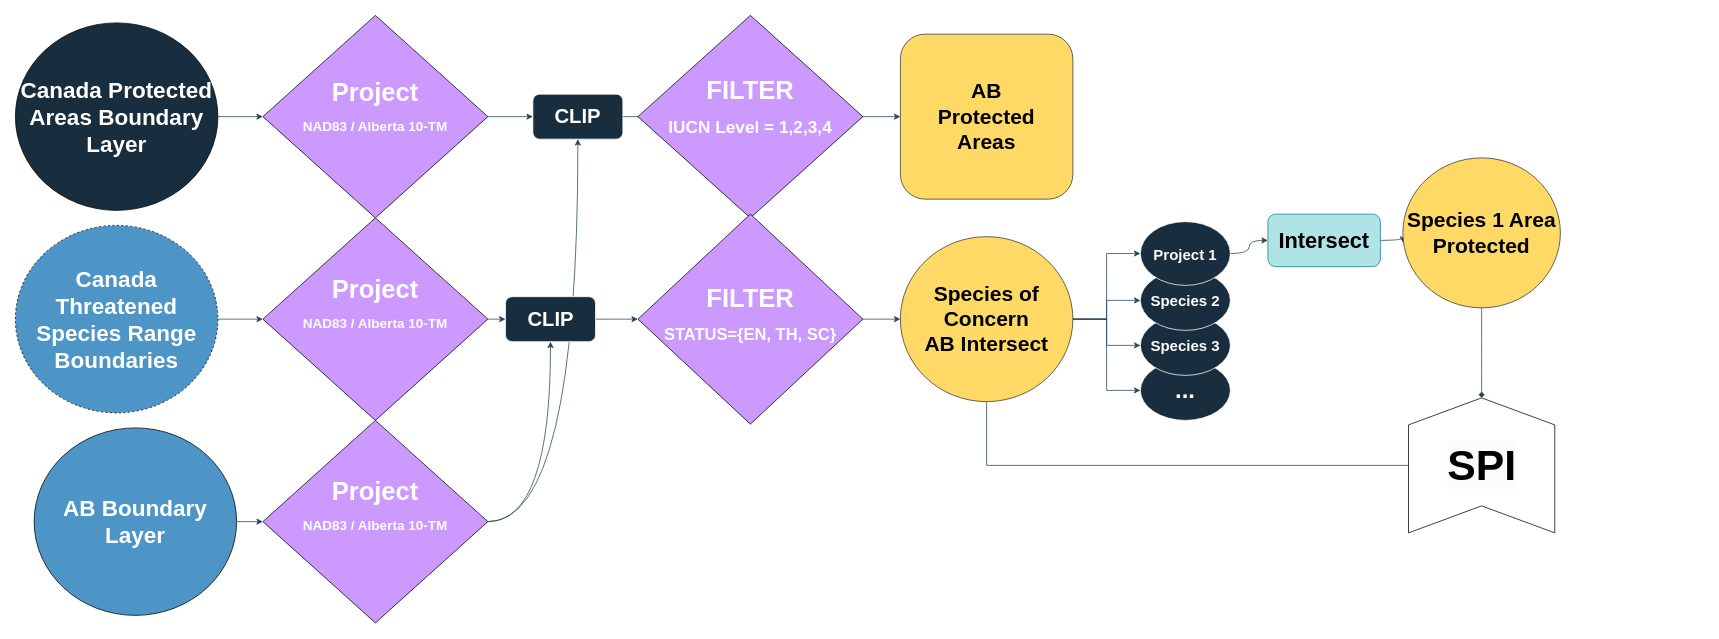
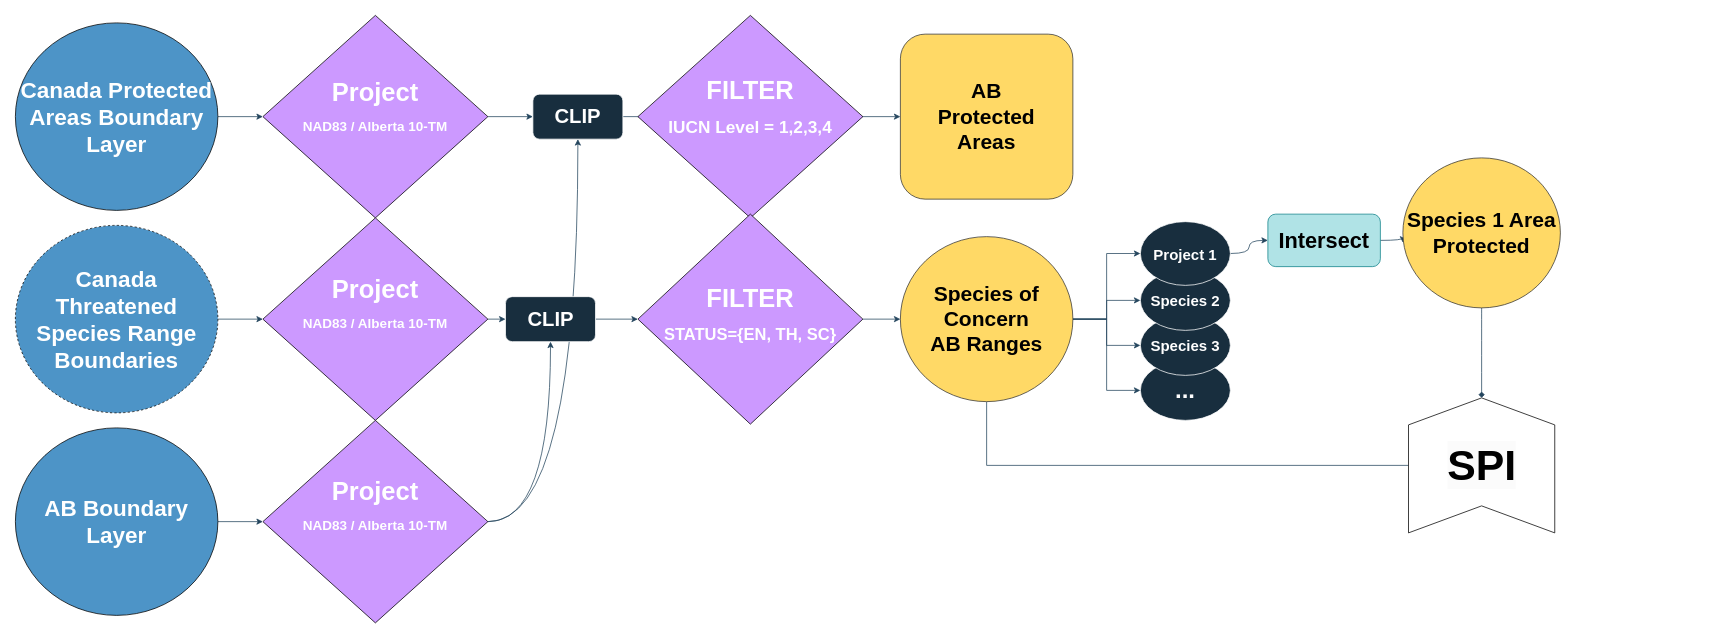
node "Canada Protected Areas Boundary Layer": fillcolor #182e3e -> #4d94c7
node "Species of Concern AB Intersect": label "Species of Concern AB Intersect" -> "Species of Concern AB Ranges"
node "AB Boundary Layer": moved (135, 522) -> (117, 522)
